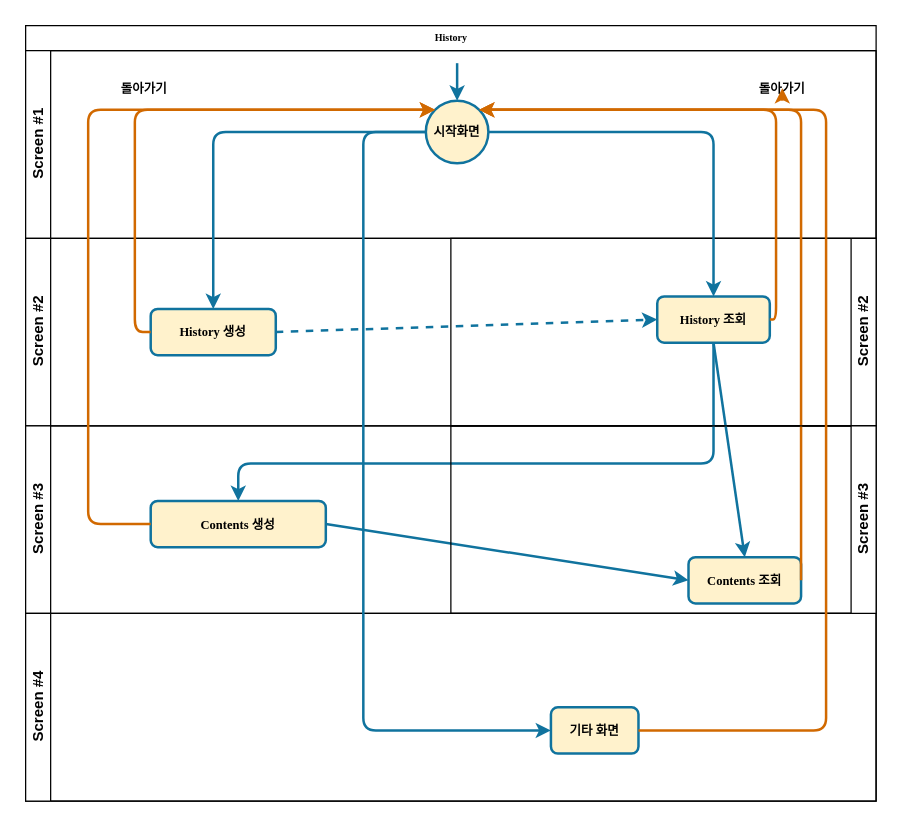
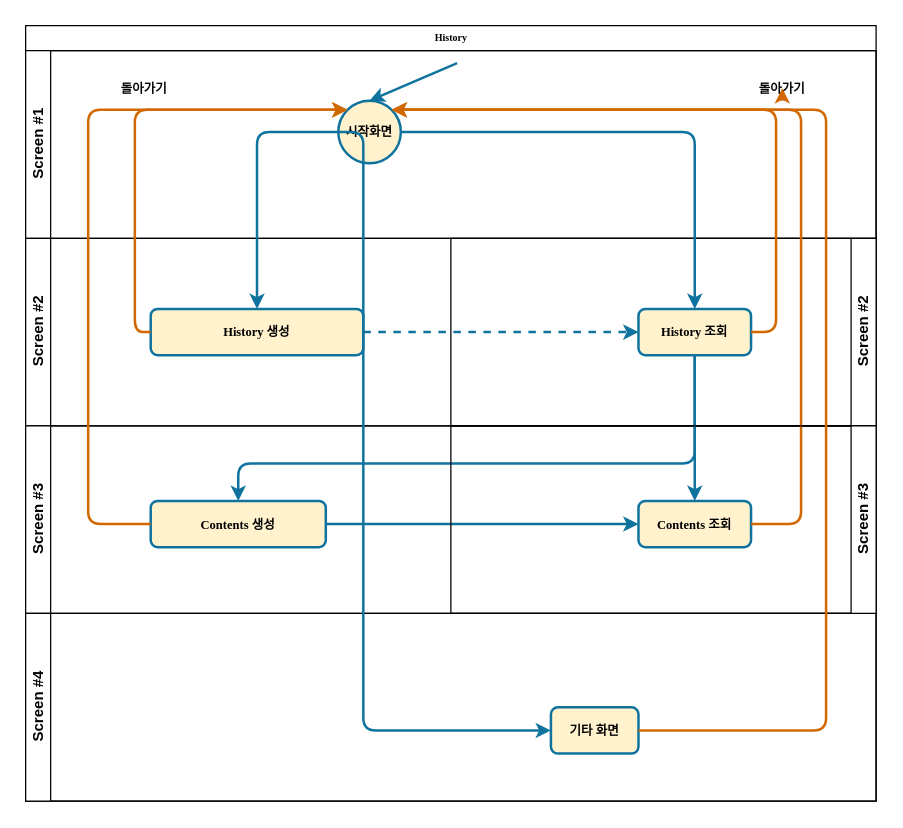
node "시작화면": moved (457, 132) -> (369, 132)
node "History 조회": moved (713, 319) -> (694, 332)
node "History 생성": size 125x46 -> 213x46
node "Contents 조회": moved (744, 580) -> (694, 524)
